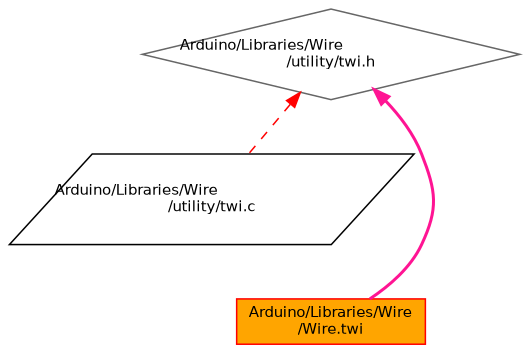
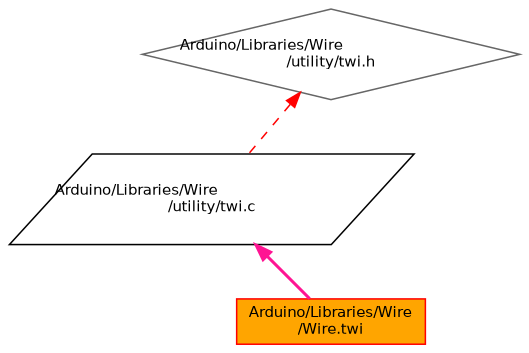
edge "Arduino/Libraries/Wire /Wire.twi" -> "Arduino/Libraries/Wire /utility/twi.h": now "Arduino/Libraries/Wire /Wire.twi" -> "Arduino/Libraries/Wire /utility/twi.c"
